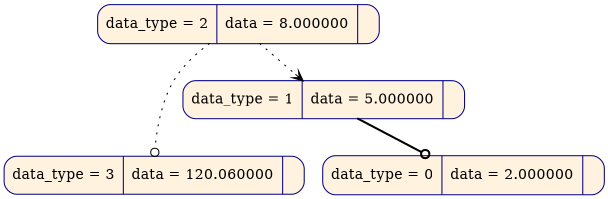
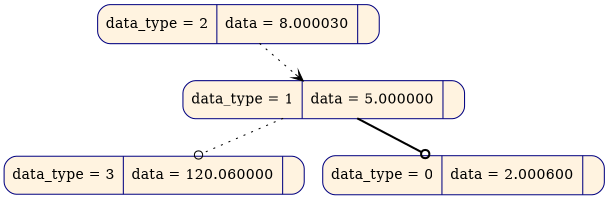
node "data_type = 2": text "data = 8.000000" -> "data = 8.000030"
edge "data_type = 2" -> "data_type = 3": now "data_type = 1" -> "data_type = 3"
node "data_type = 0": text "data = 2.000000" -> "data = 2.000600"
